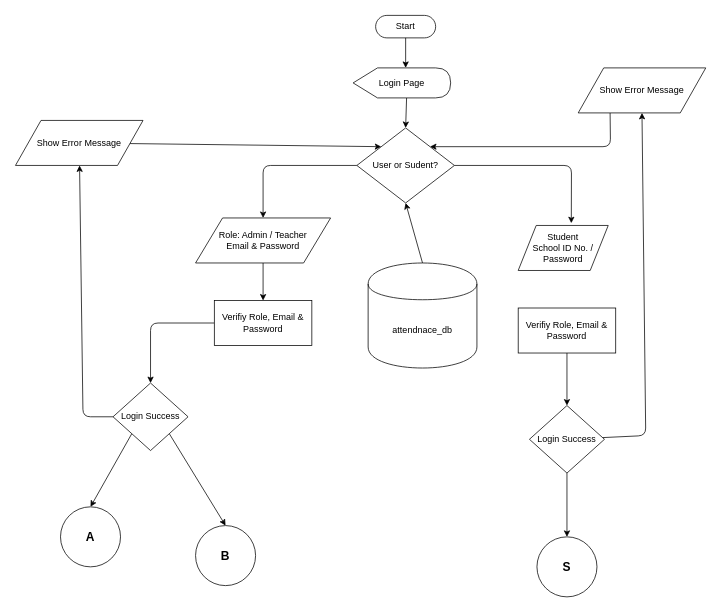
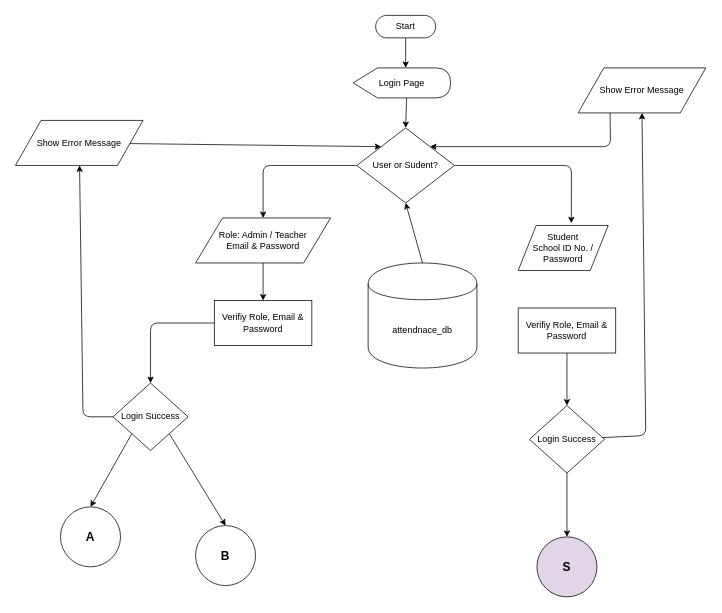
node "S": fillcolor #ffffff -> #e1d5e7
